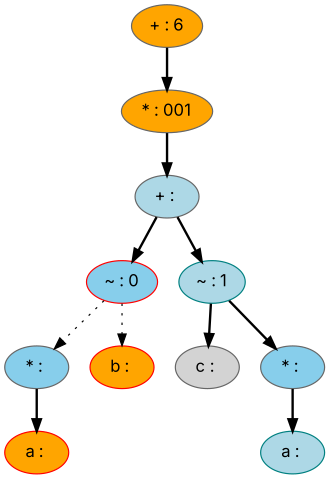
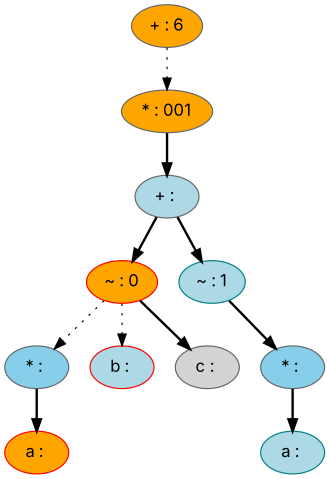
edge "+ : 6" -> "* : 001": style bold -> dotted
node "~ : 0": fillcolor skyblue -> orange
edge "~ : 1" -> "c :": now "~ : 0" -> "c :"
node "b :": fillcolor orange -> lightblue
